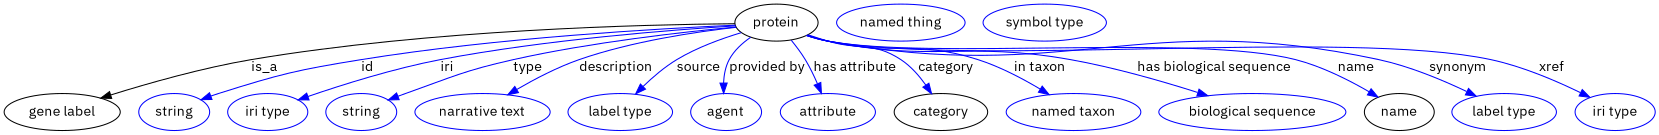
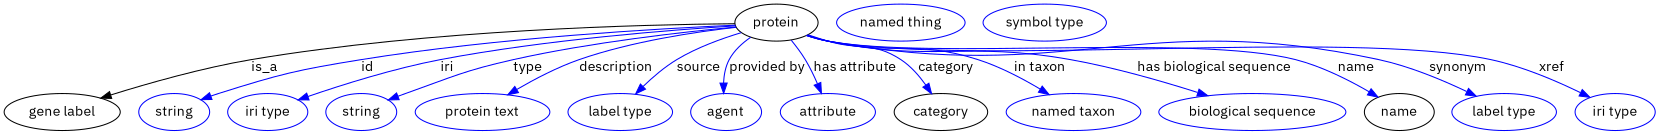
node "narrative text": label "narrative text" -> "protein text"
